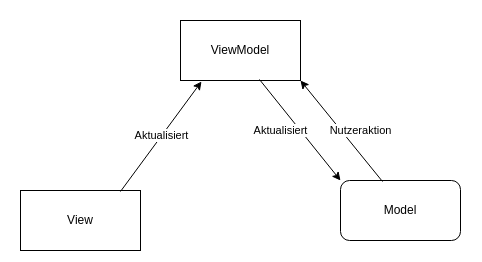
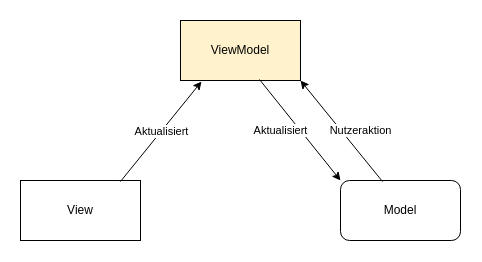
node "ViewModel": fillcolor #ffffff -> #fff2cc
node "View": moved (81, 221) -> (81, 211)
